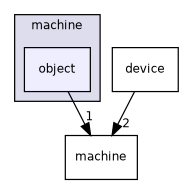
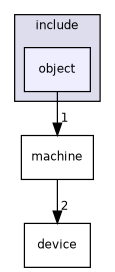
cluster "machine": label "machine" -> "include"
edge "device" -> "machine": reversed
